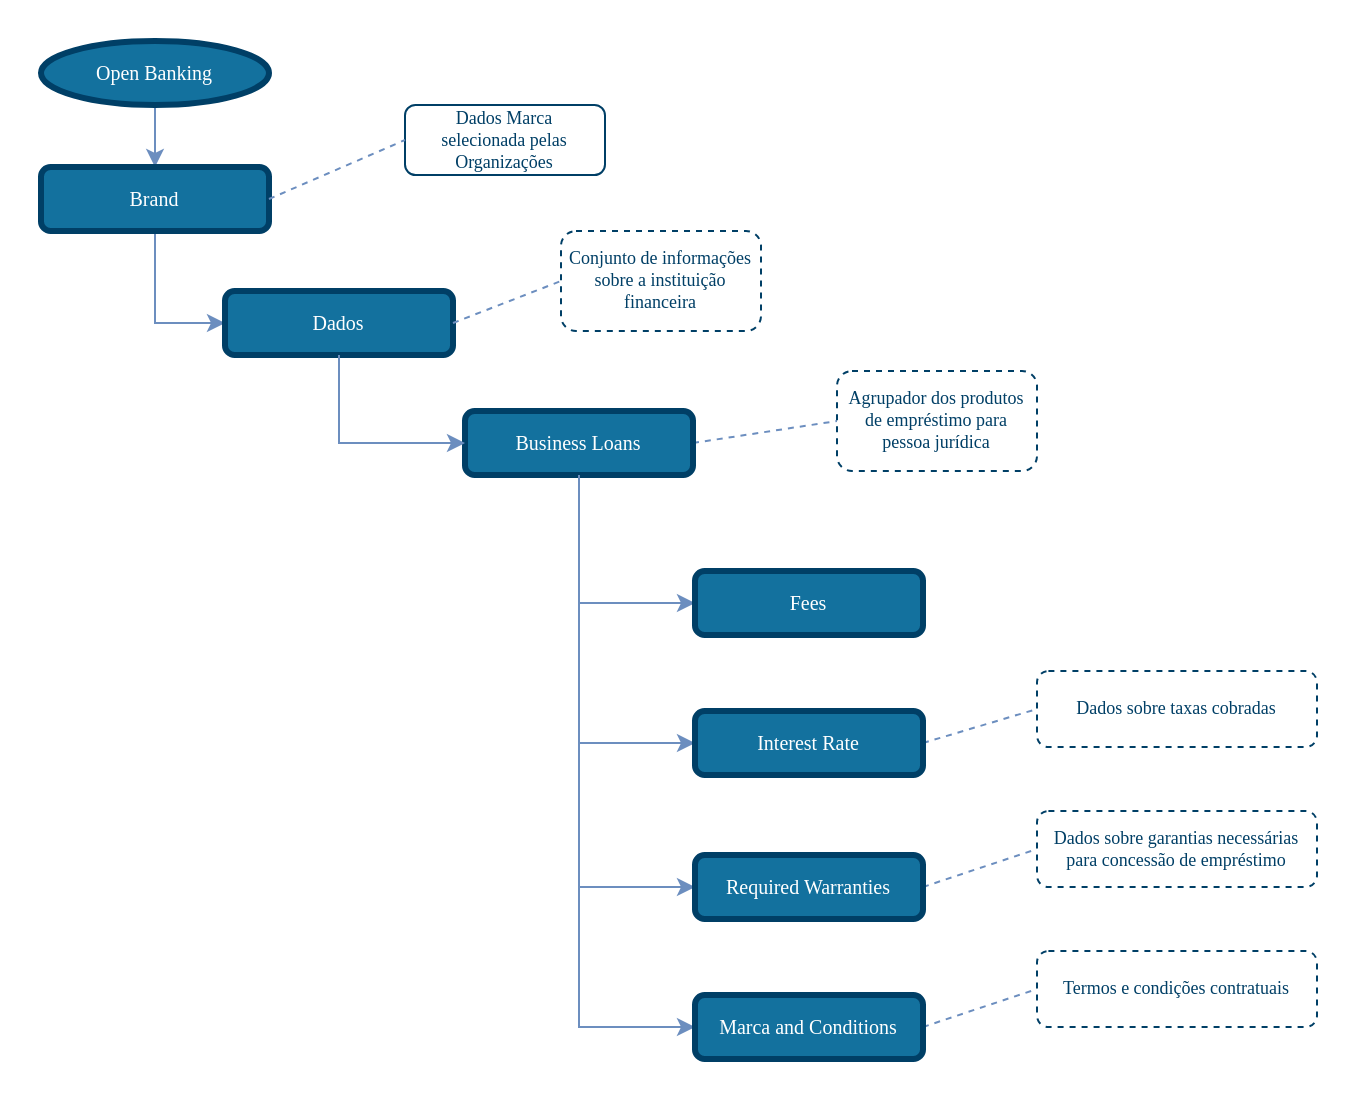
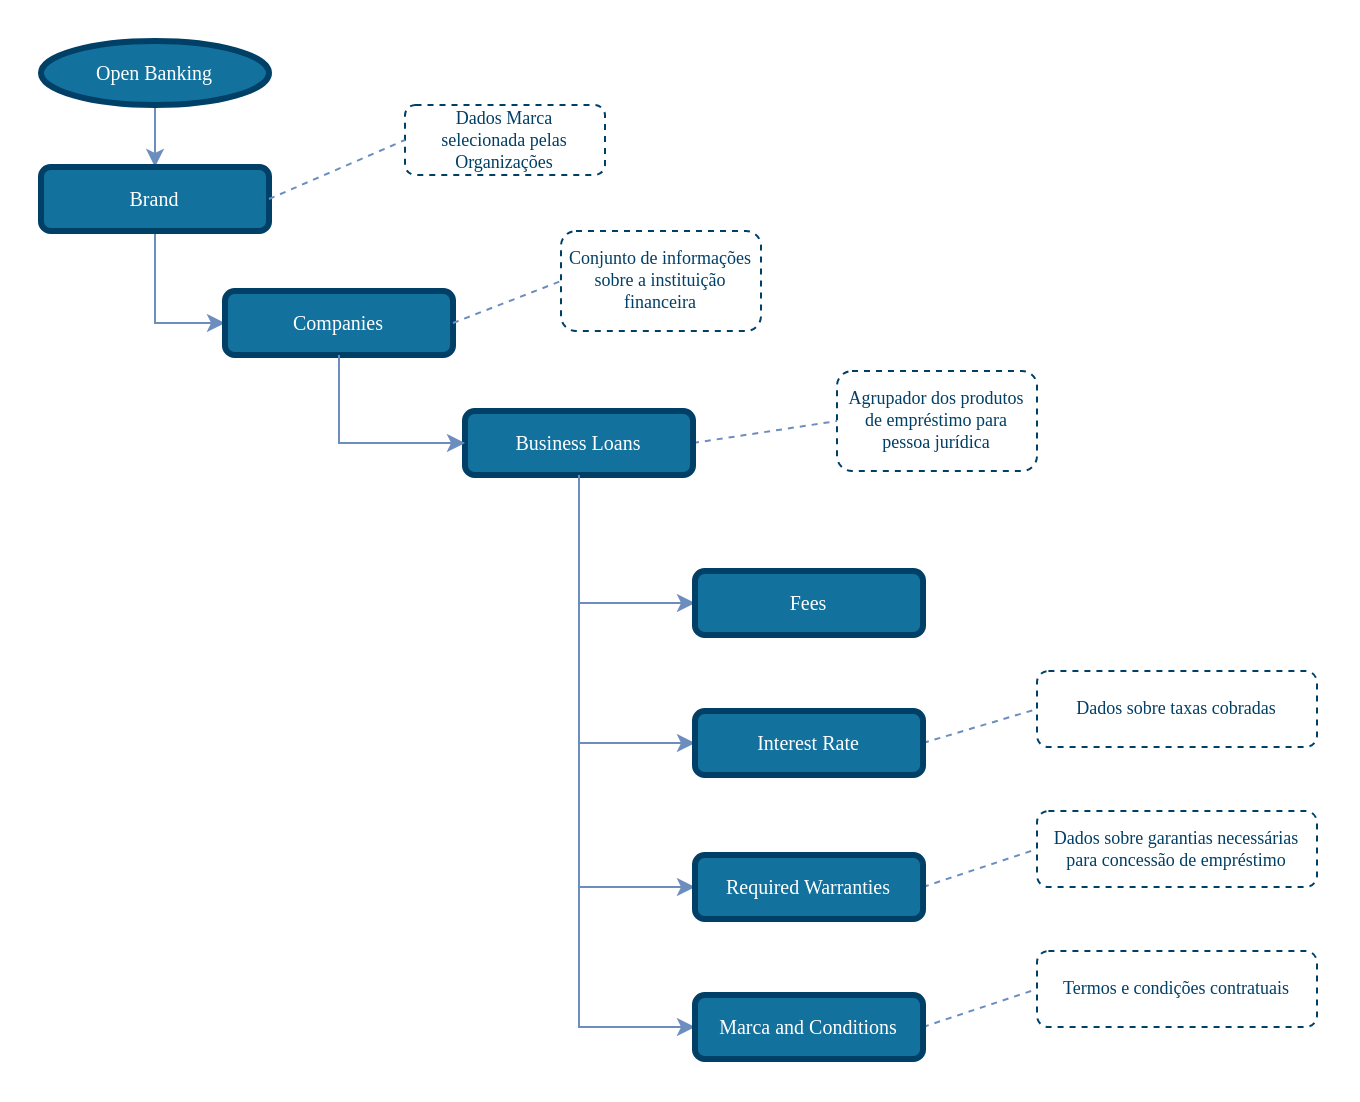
node "Dados Marca selecionada pelas Organizações": style solid -> dashed
node "Dados": label "Dados" -> "Companies"
